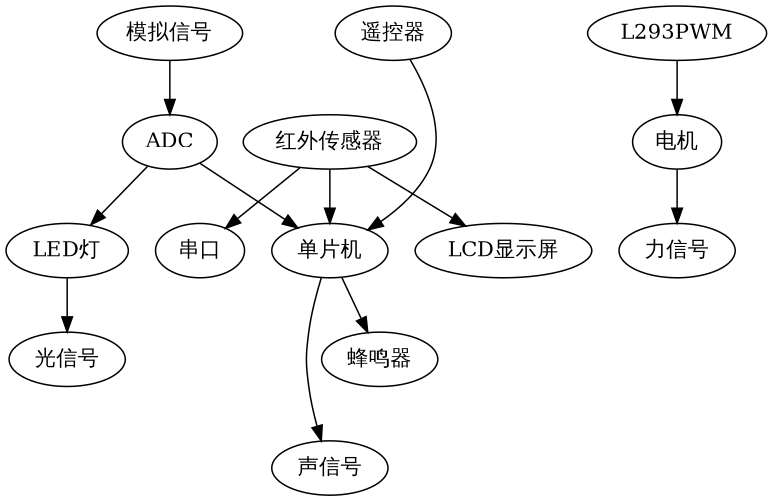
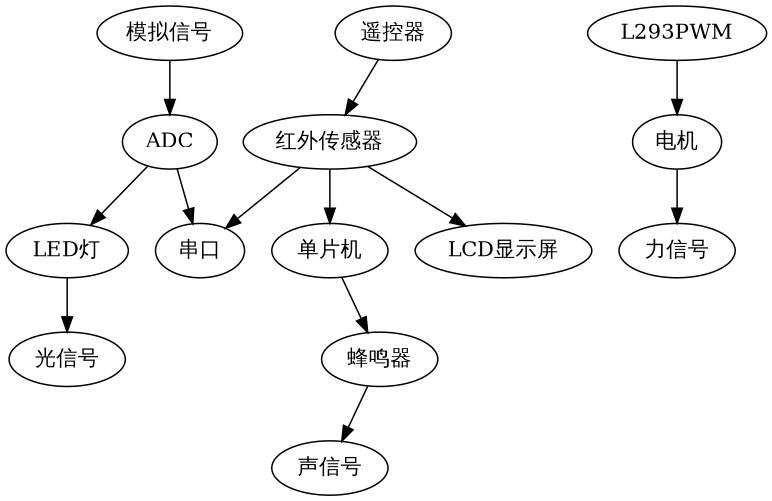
edge "遥控器" -> "单片机": now "遥控器" -> "红外传感器"
edge "ADC" -> "单片机": now "ADC" -> "串口"
edge "单片机" -> "声信号": now "蜂鸣器" -> "声信号"
